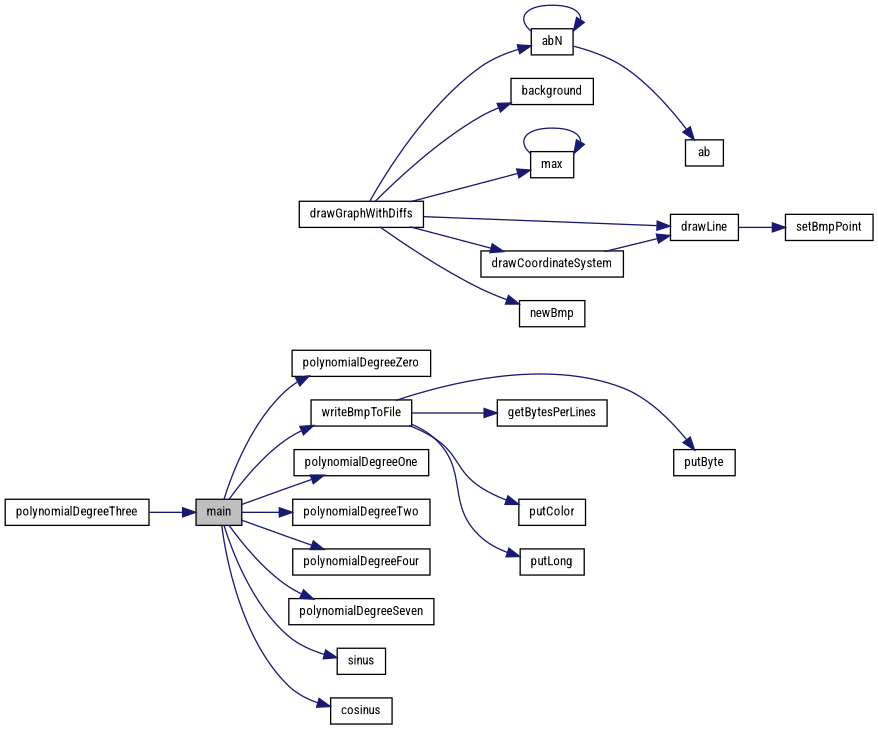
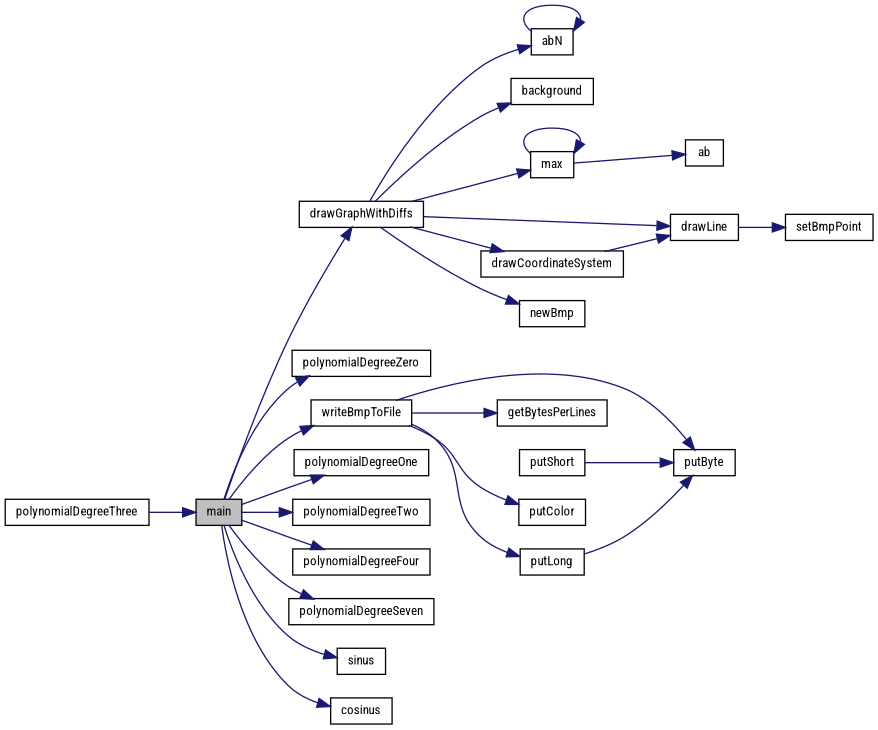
edge "abN" -> "ab": now "max" -> "ab"
edge "main" -> "drawGraphWithDiffs": added
node "putShort": added
edge "putLong" -> "putByte": added
